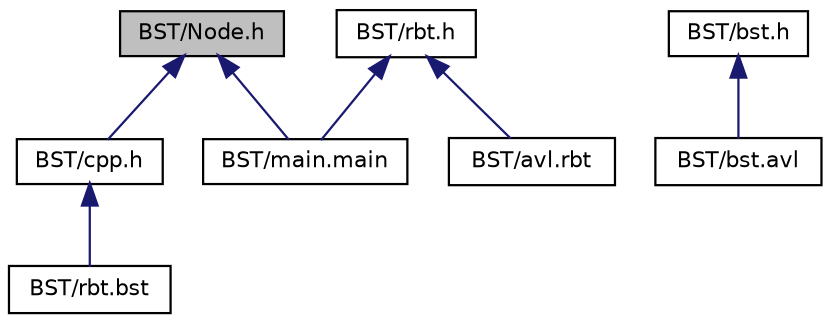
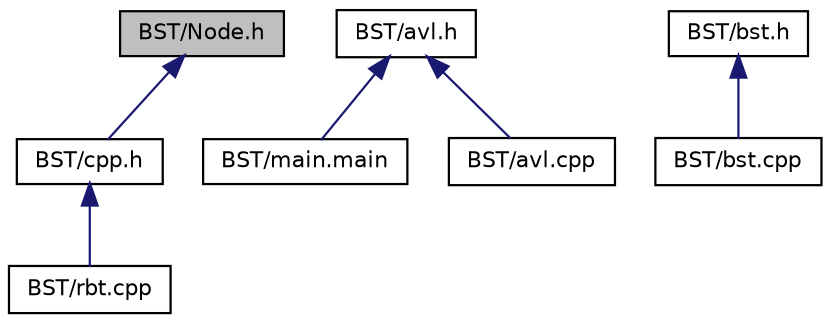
node "BST/rbt.h": label "BST/rbt.h" -> "BST/avl.h"
edge "BST/main.main" -> "BST/Node.h": removed
node "BST/avl.rbt": label "BST/avl.rbt" -> "BST/avl.cpp"
node "BST/bst.avl": label "BST/bst.avl" -> "BST/bst.cpp"
node "BST/rbt.bst": label "BST/rbt.bst" -> "BST/rbt.cpp"
